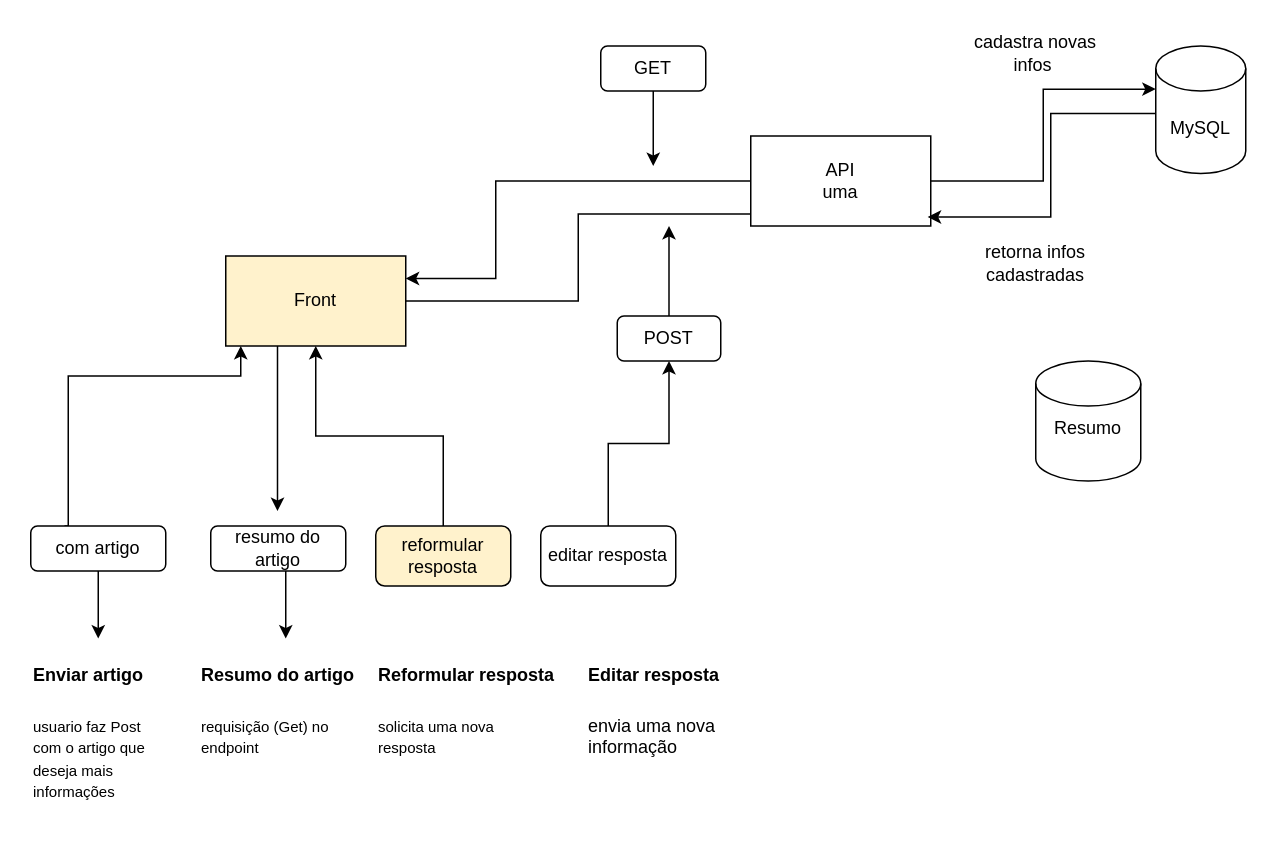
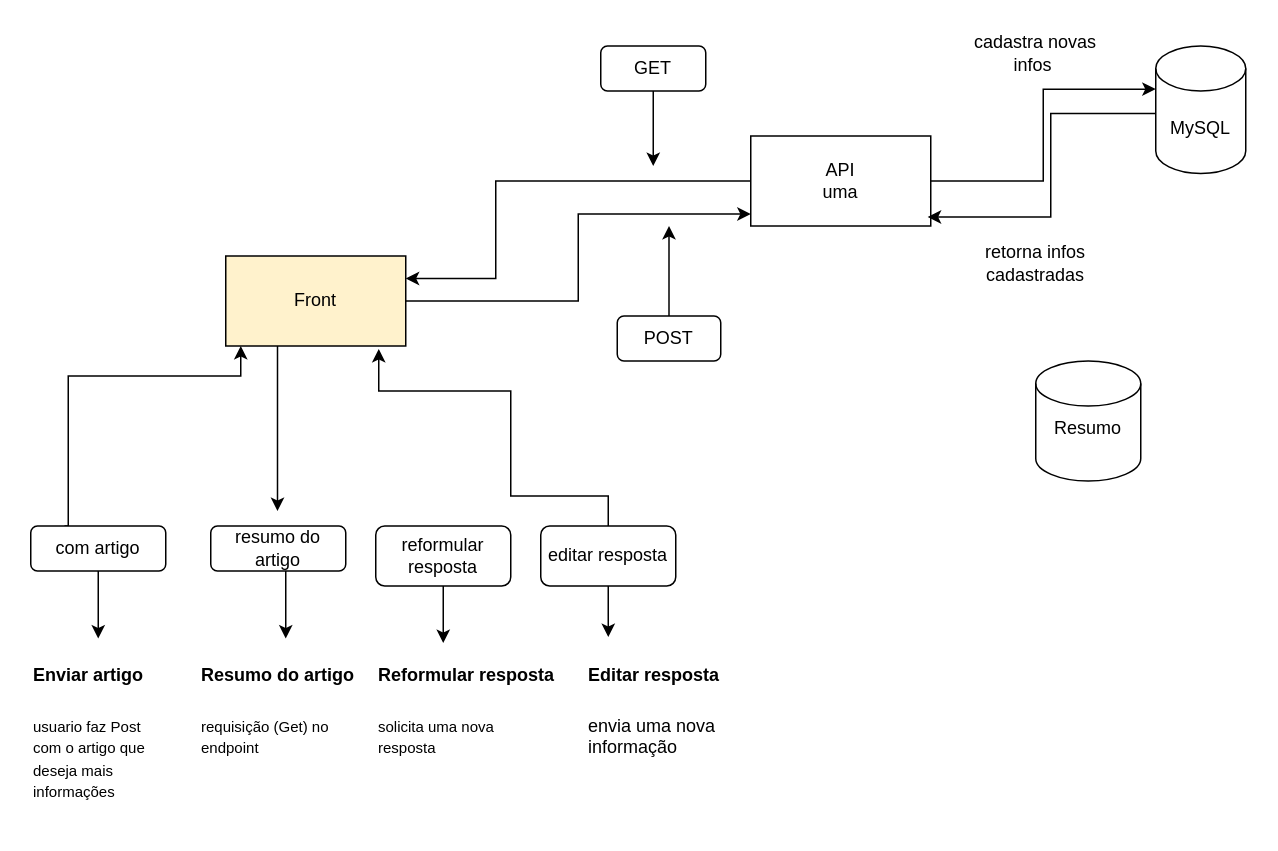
edge "API uma" -- "Front": arrowhead none -> classic
edge "editar resposta" -> "Front": added
edge "reformular resposta" -> "Front": now "reformular resposta" -> "Reformular respostasolicita uma nova resposta"
edge "editar resposta" -> "POST": now "editar resposta" -> "Editar respostaenvia uma nova informação"
node "reformular resposta": fillcolor #fff2cc -> #ffffff
